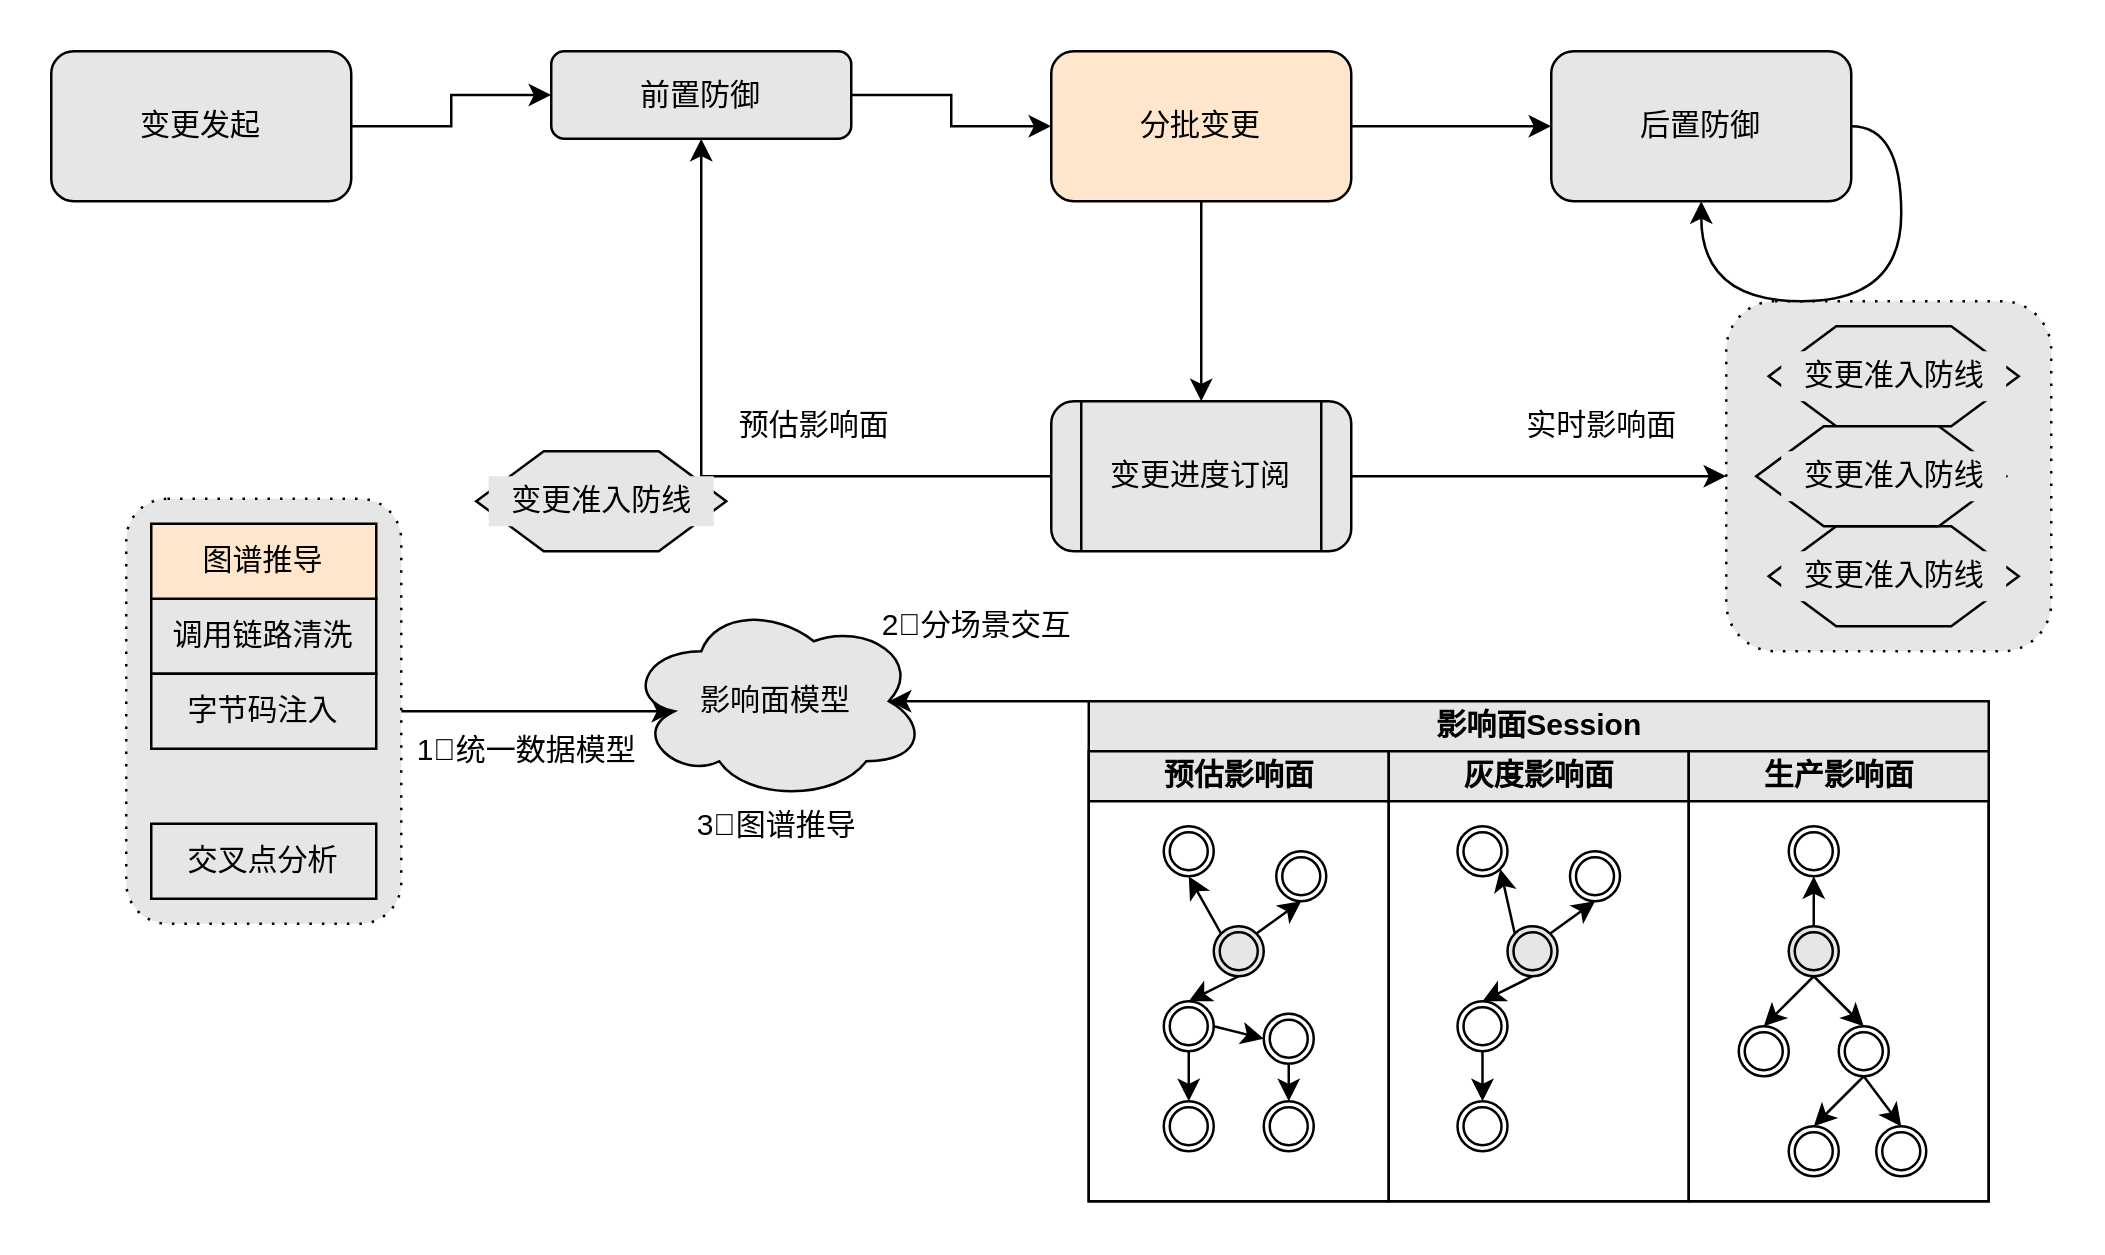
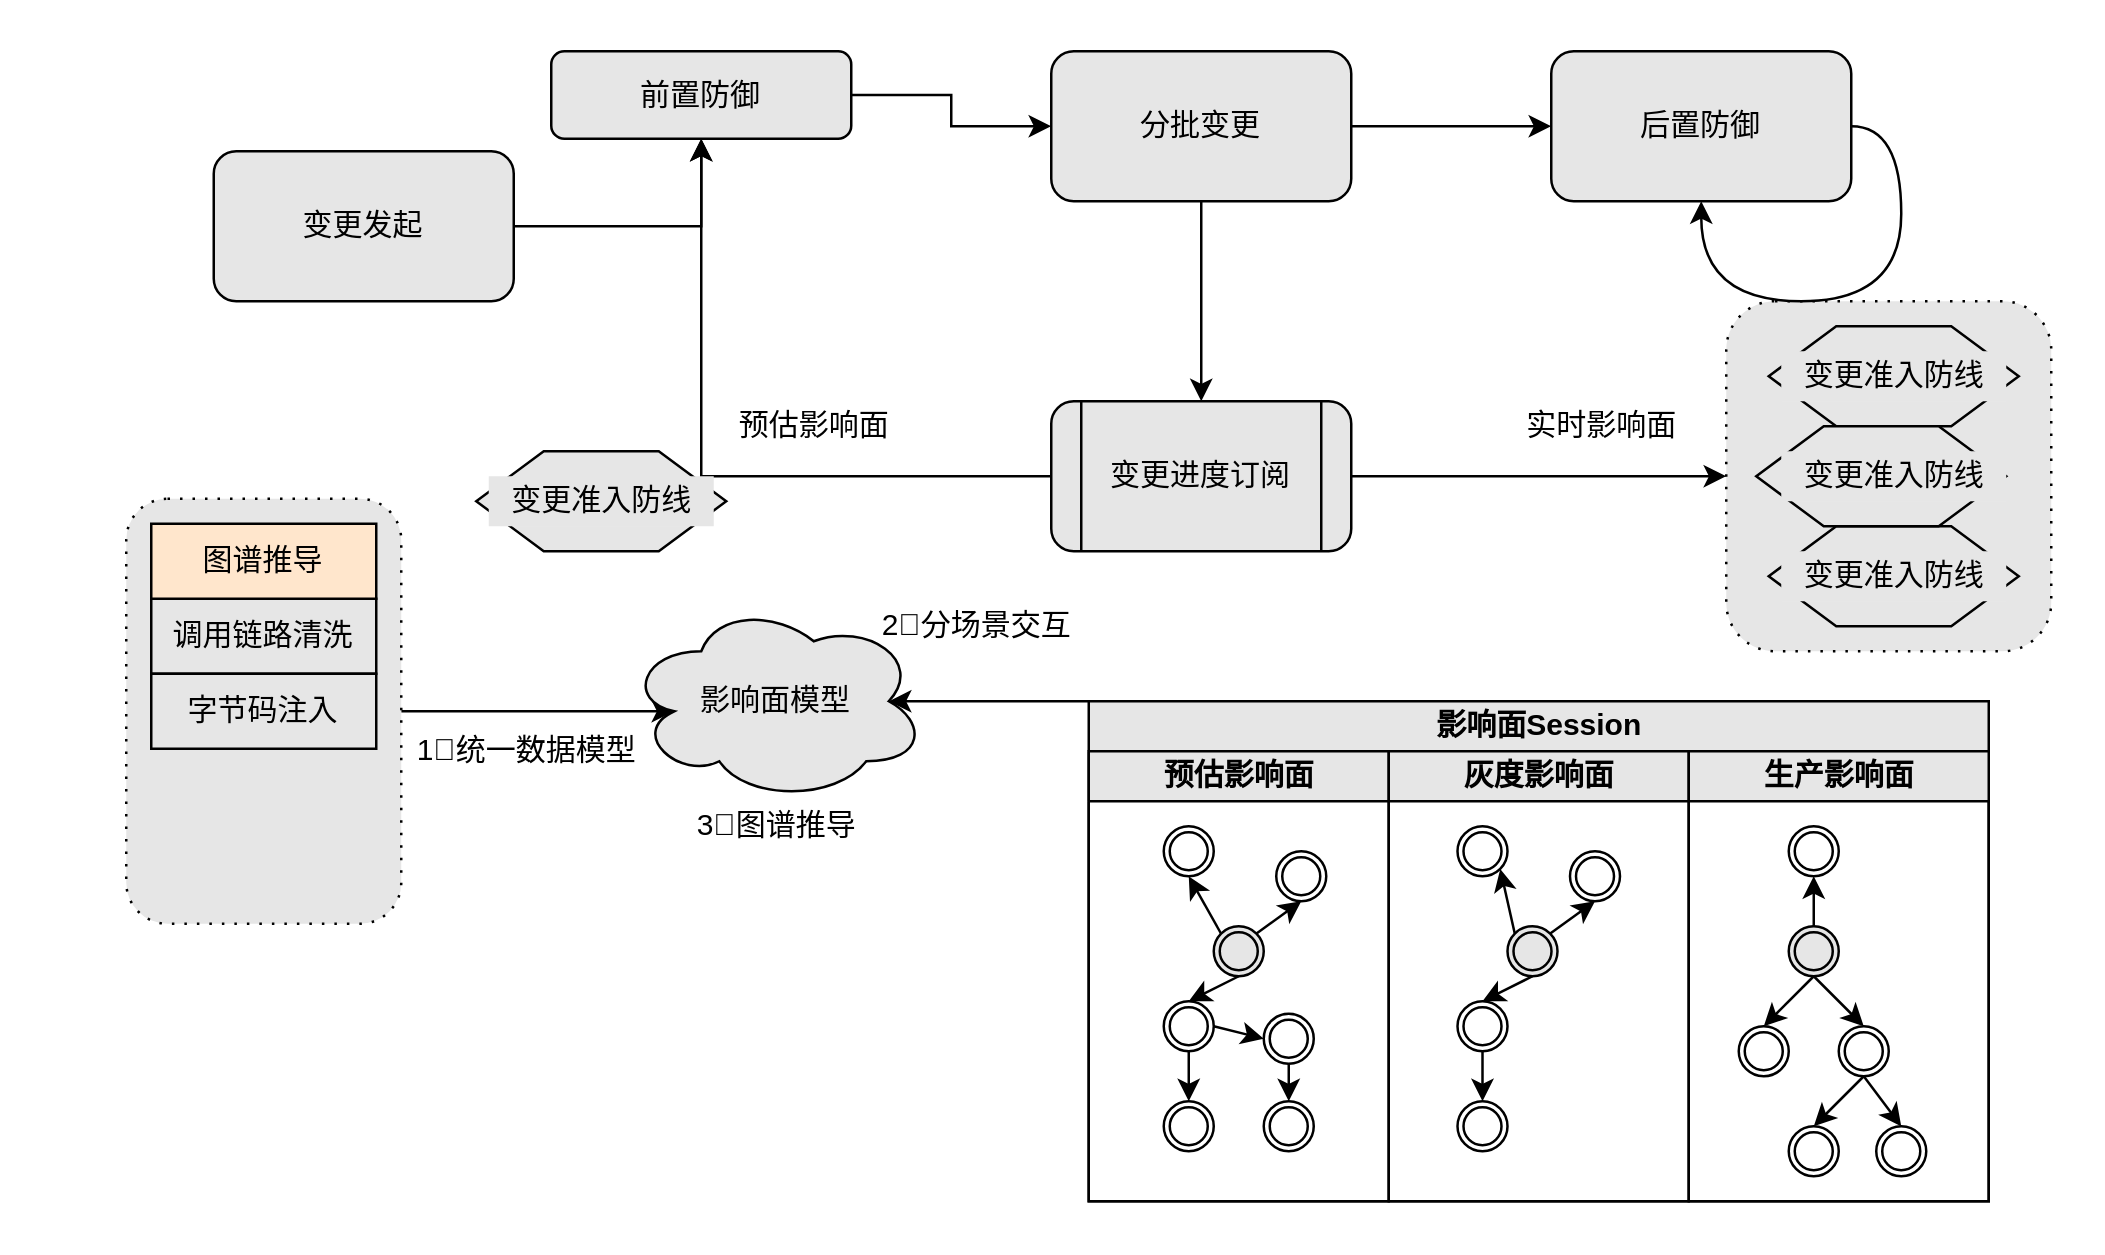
node "变更发起": moved (201, 126) -> (364, 226)
node "分批变更": fillcolor #ffe6cc -> #e6e6e6
node "交叉点分析": removed
